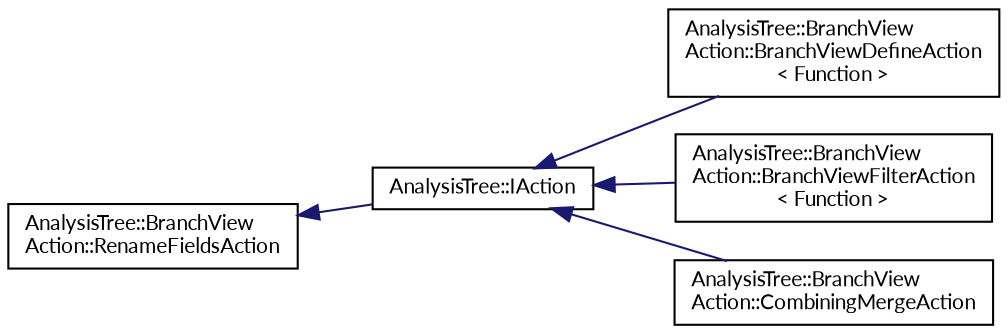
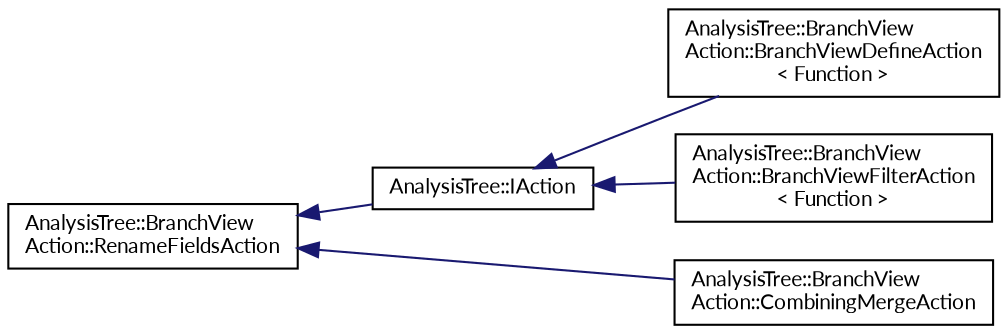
edge "AnalysisTree::BranchView Action::CombiningMergeAction" -> "AnalysisTree::IAction": now "AnalysisTree::BranchView Action::CombiningMergeAction" -> "AnalysisTree::BranchView Action::RenameFieldsAction"
